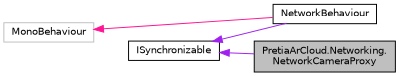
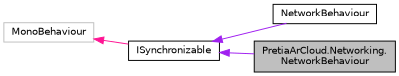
edge "NetworkBehaviour" -> "MonoBehaviour": now "ISynchronizable" -> "MonoBehaviour"
node "PretiaArCloud.Networking. NetworkCameraProxy": label "PretiaArCloud.Networking. NetworkCameraProxy" -> "PretiaArCloud.Networking. NetworkBehaviour"
